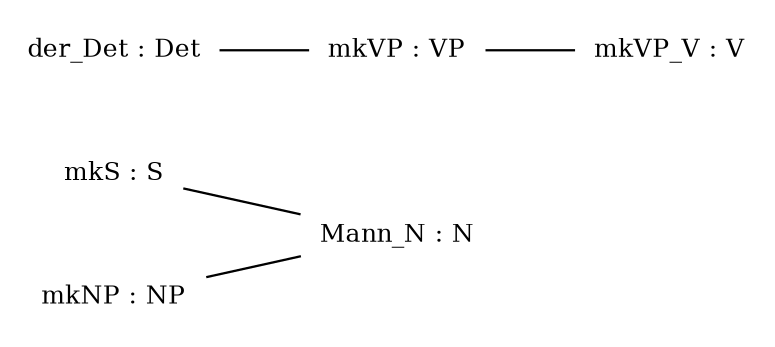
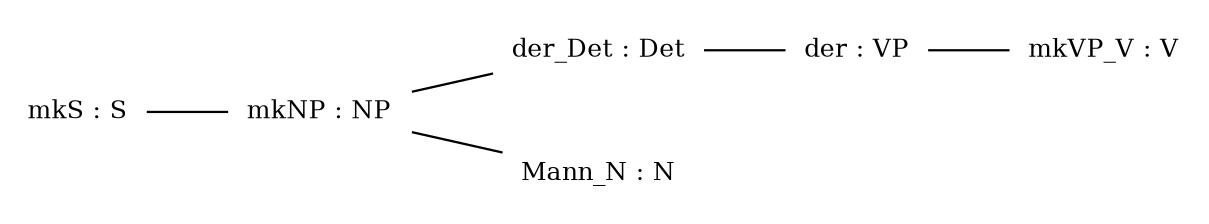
node "mkVP : VP": label "mkVP : VP" -> "der : VP"
edge "der_Det : Det" -- "mkNP : NP": added
edge "mkS : S" -- "Mann_N : N": now "mkS : S" -- "mkNP : NP"
